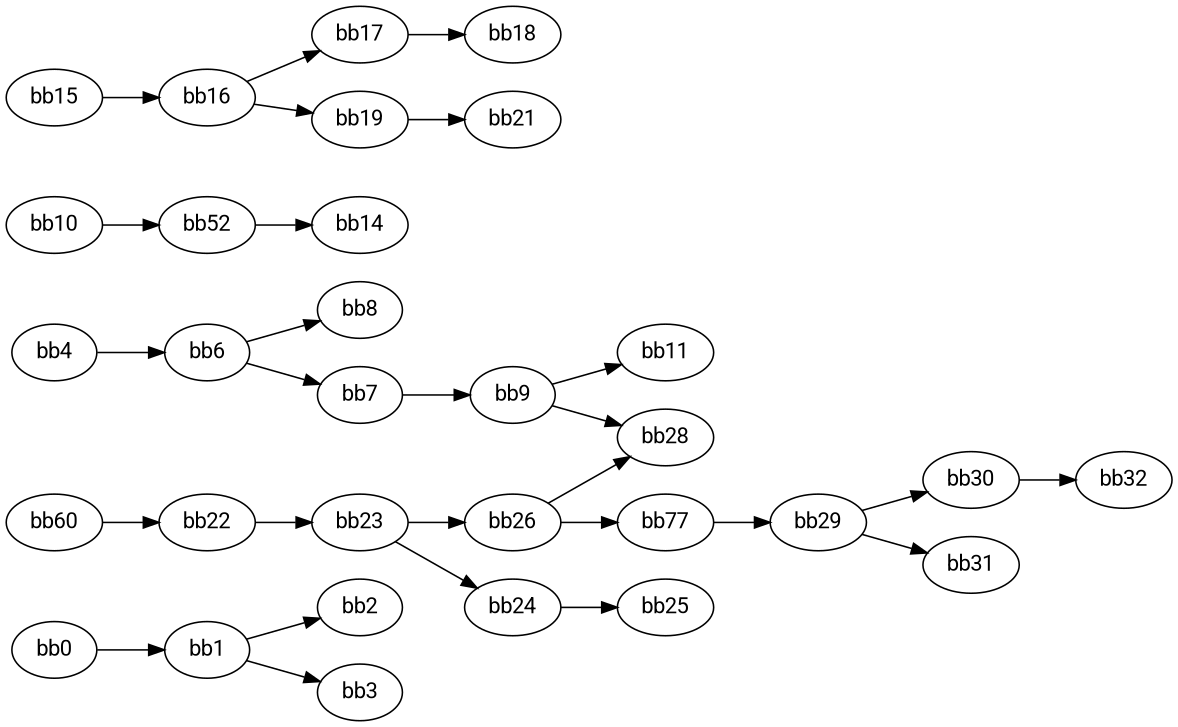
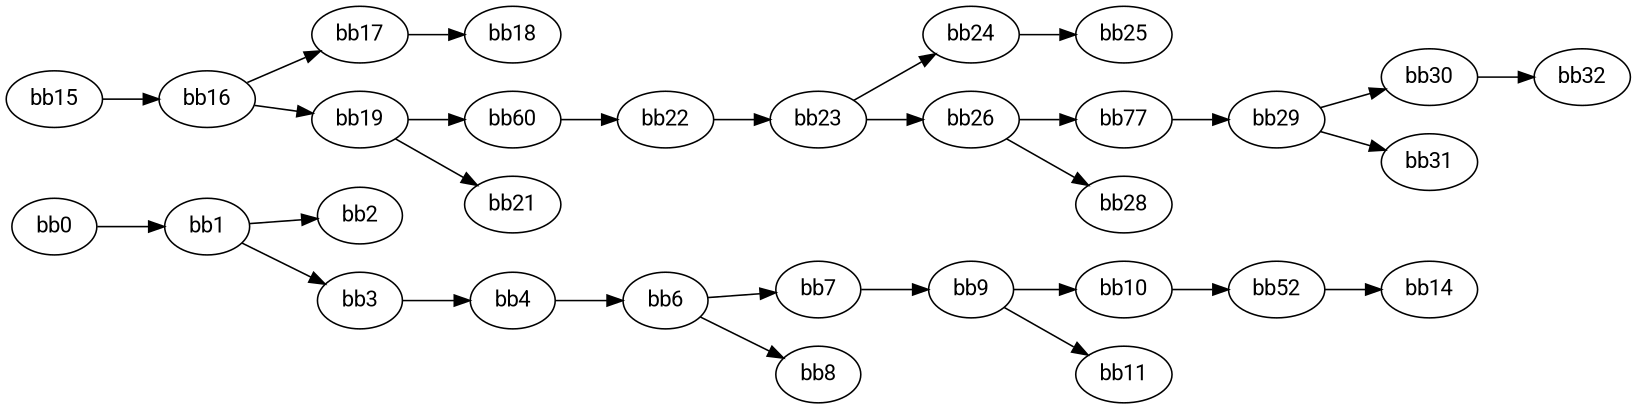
edge "bb19" -> "bb60": added
edge "bb3" -> "bb4": added
edge "bb9" -> "bb28": now "bb9" -> "bb10"
